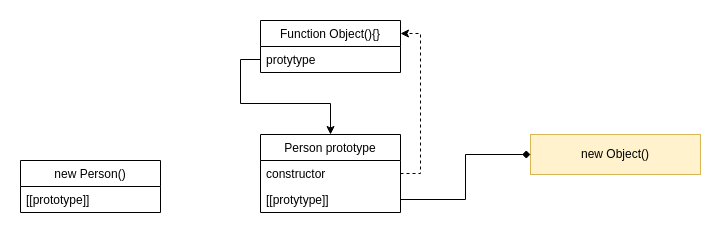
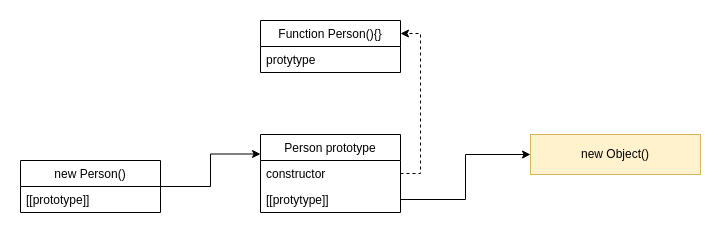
node "Function Object(){}": label "Function Object(){}" -> "Function Person(){}"
edge "protytype" -> "Person prototype": removed
edge "[[protytype]]" -> "new Object()": arrowhead diamond -> classic
edge "new Person()" -> "Person prototype": added
